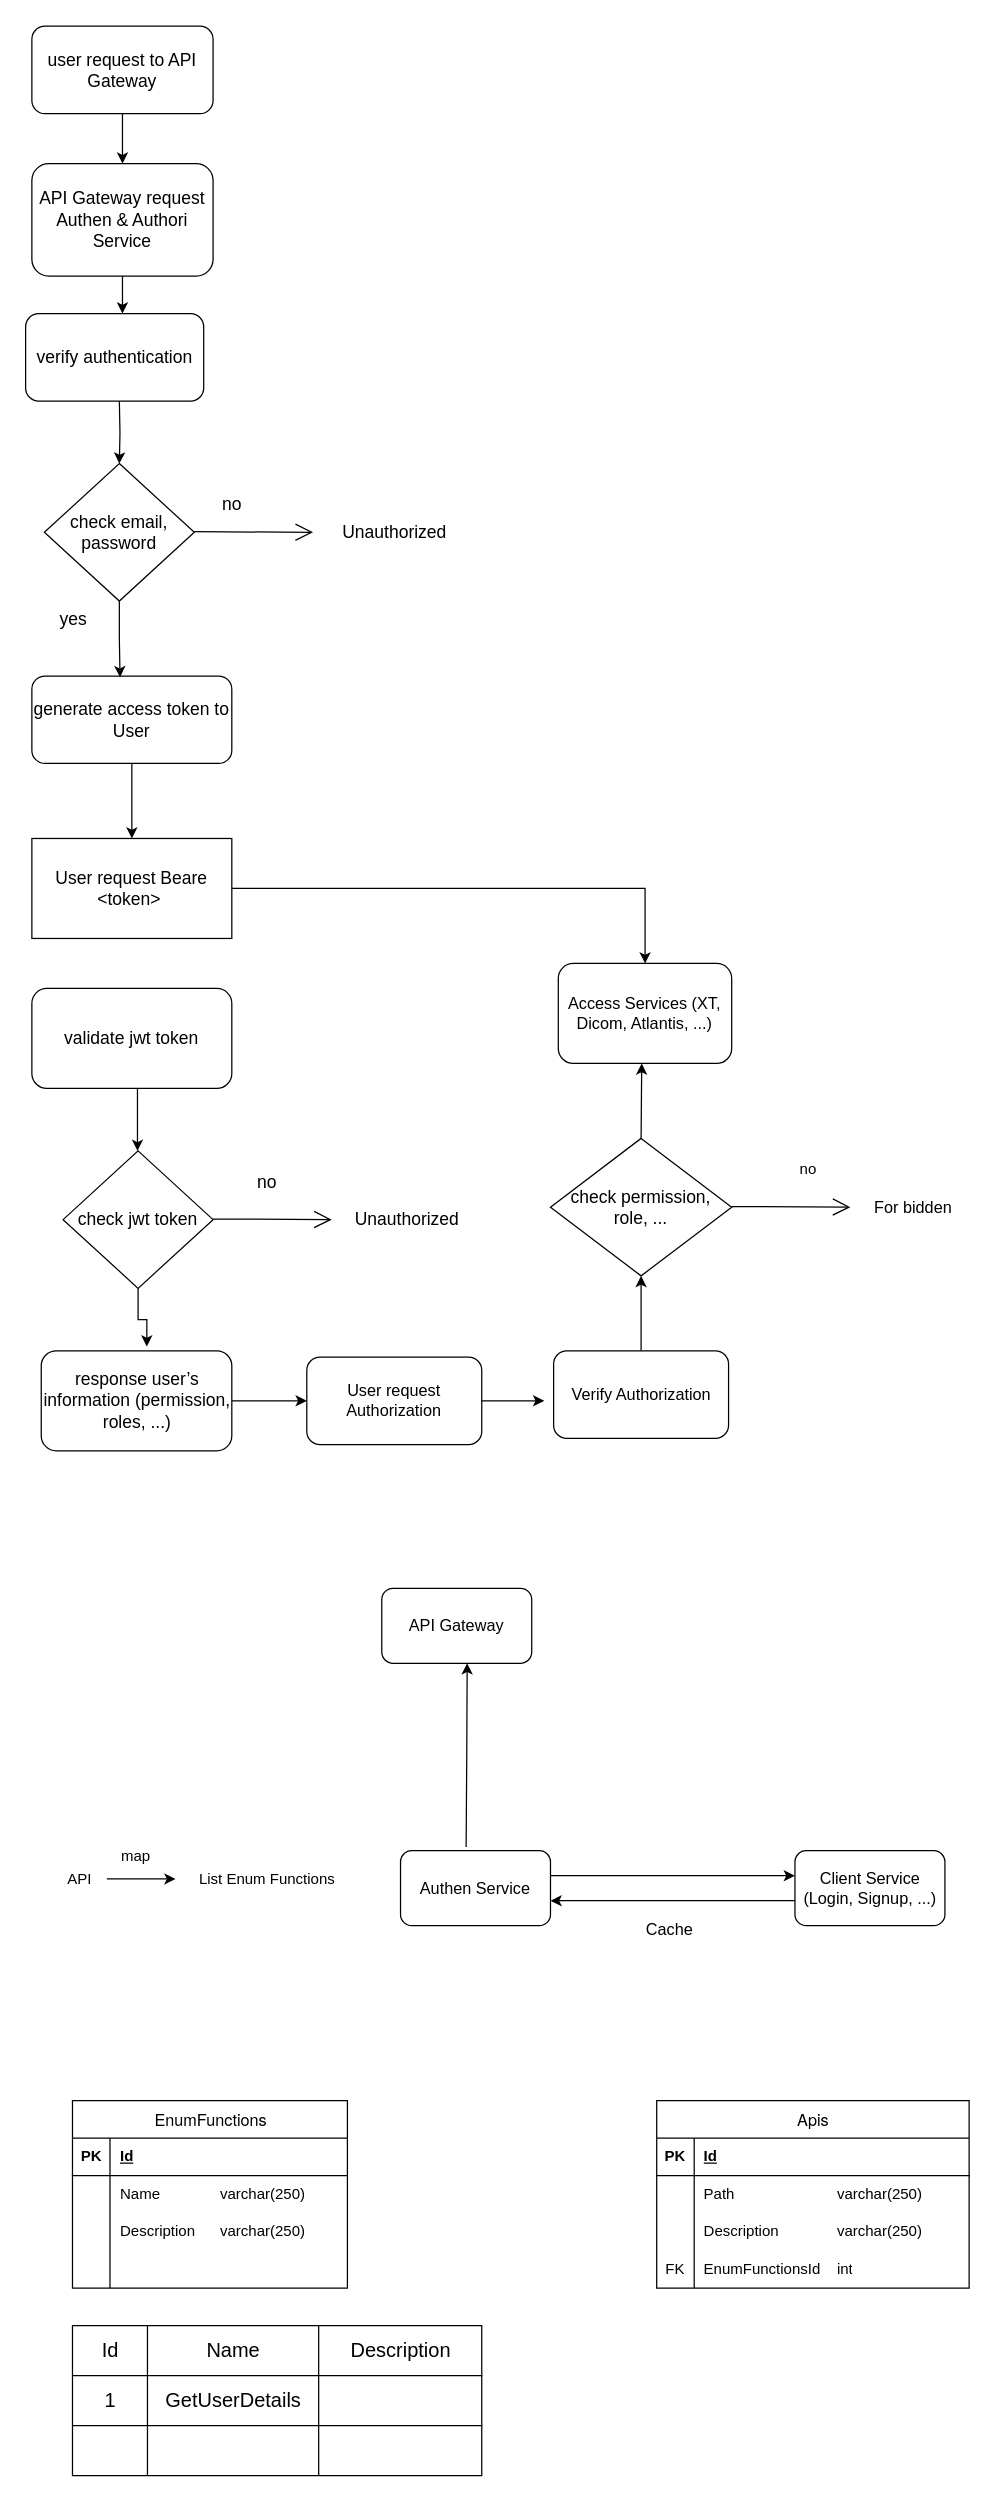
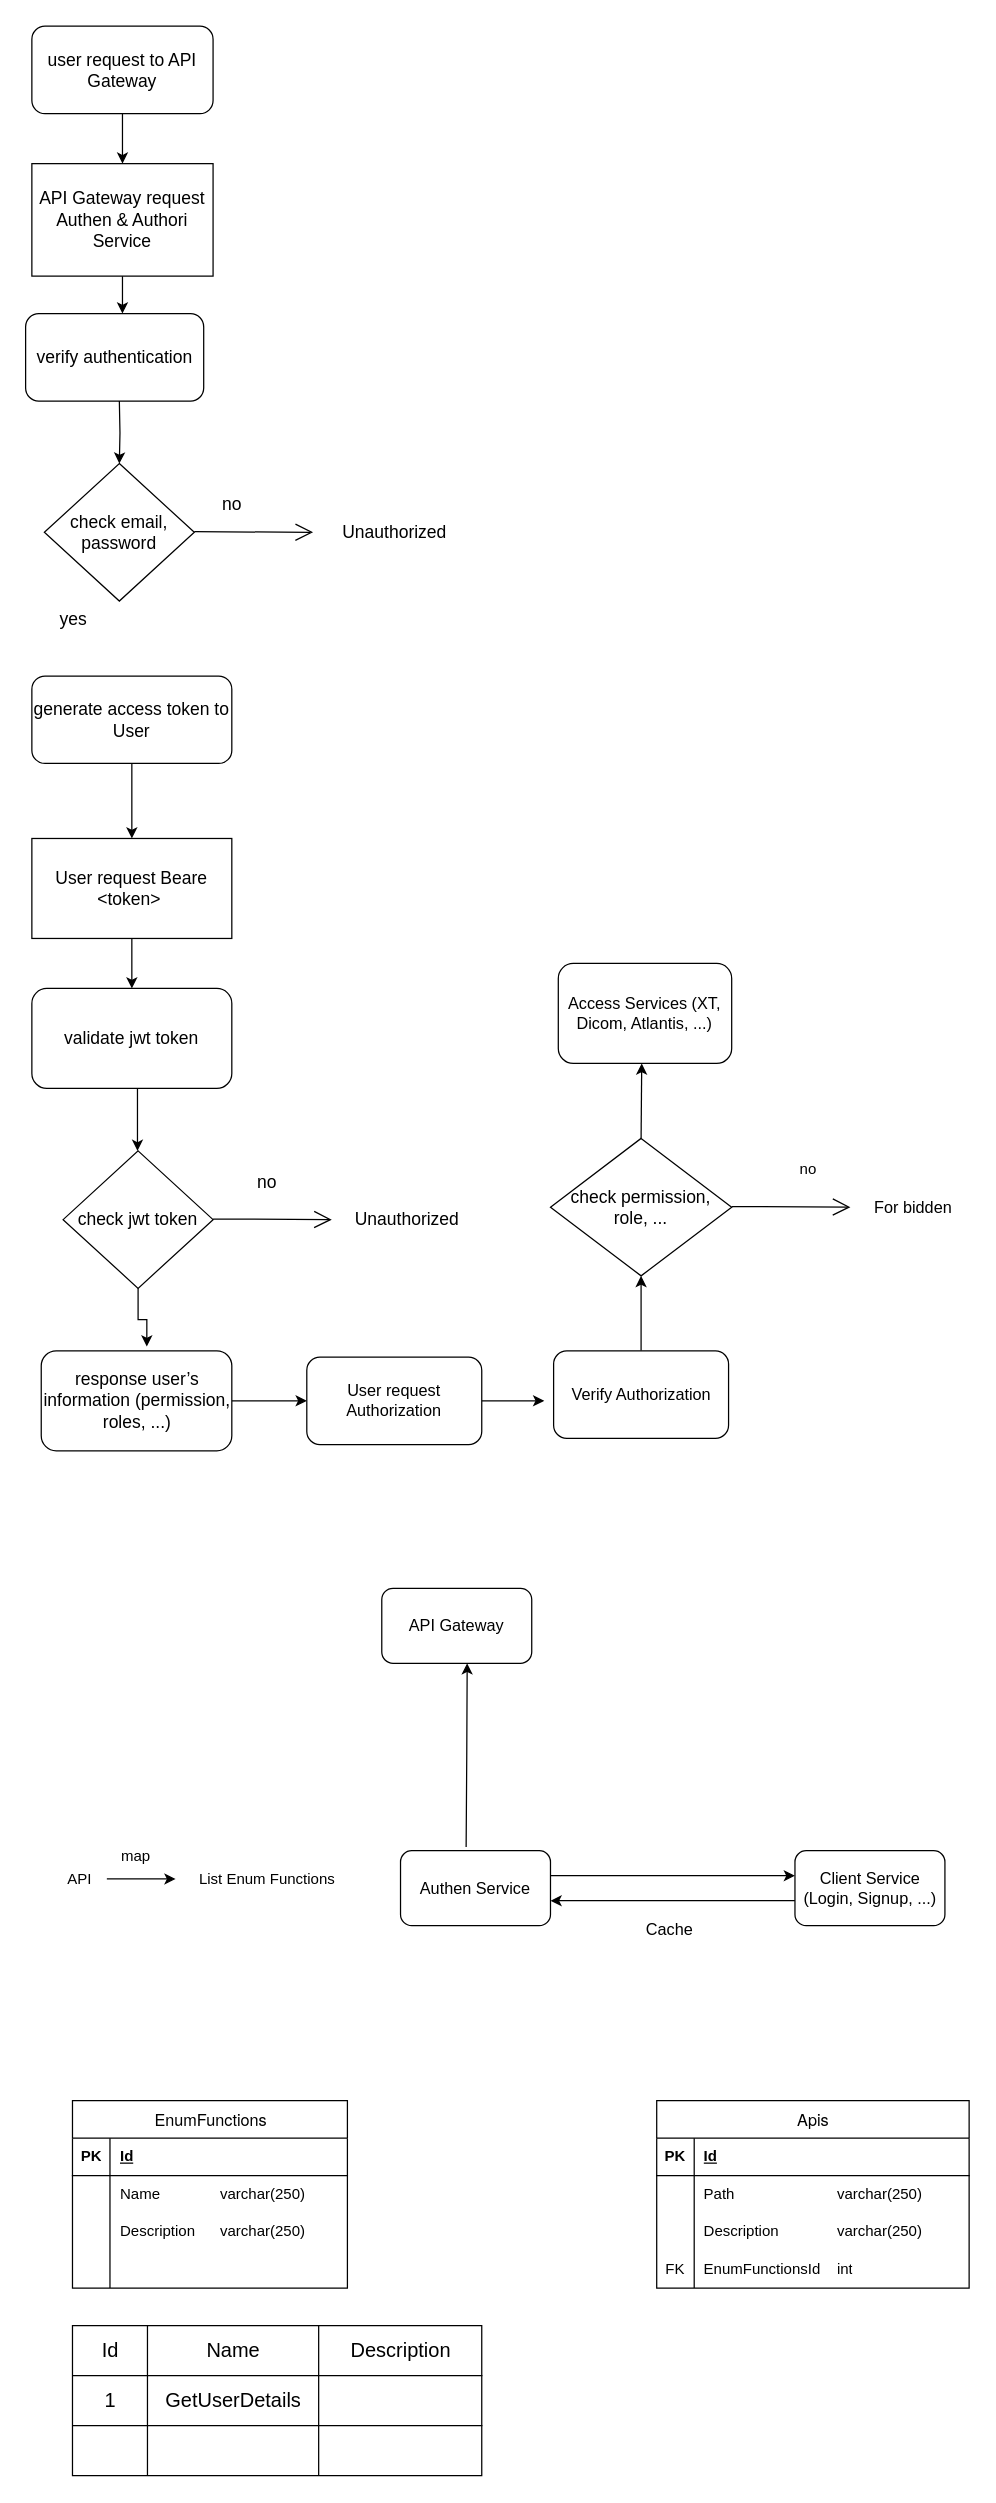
node "API Gateway request Authen & Authori Service": shape rounded rectangle -> rectangle
edge "check email, password" -> "generate access token to User": removed
edge "User request Beare <token>" -> "Access Services (XT, Dicom, Atlantis, ...)": now "User request Beare <token>" -> "validate jwt token"
